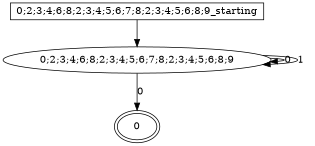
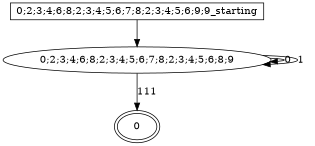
node "0;2;3;4;6;8;2;3;4;5;6;7;8;2;3;4;5;6;8;9_starting": label "0;2;3;4;6;8;2;3;4;5;6;7;8;2;3;4;5;6;8;9_starting" -> "0;2;3;4;6;8;2;3;4;5;6;7;8;2;3;4;5;6;9;9_starting"
edge "0;2;3;4;6;8;2;3;4;5;6;7;8;2;3;4;5;6;8;9" -> "0": label "0" -> "111"
